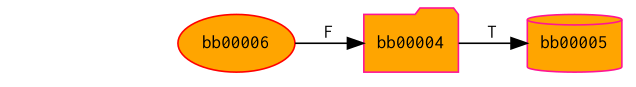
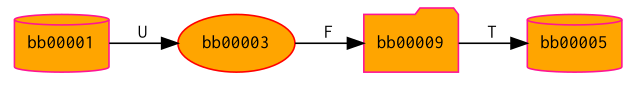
node "bb00001": added
node "bb00006": label "bb00006" -> "bb00003"
node "bb00004": label "bb00004" -> "bb00009"
